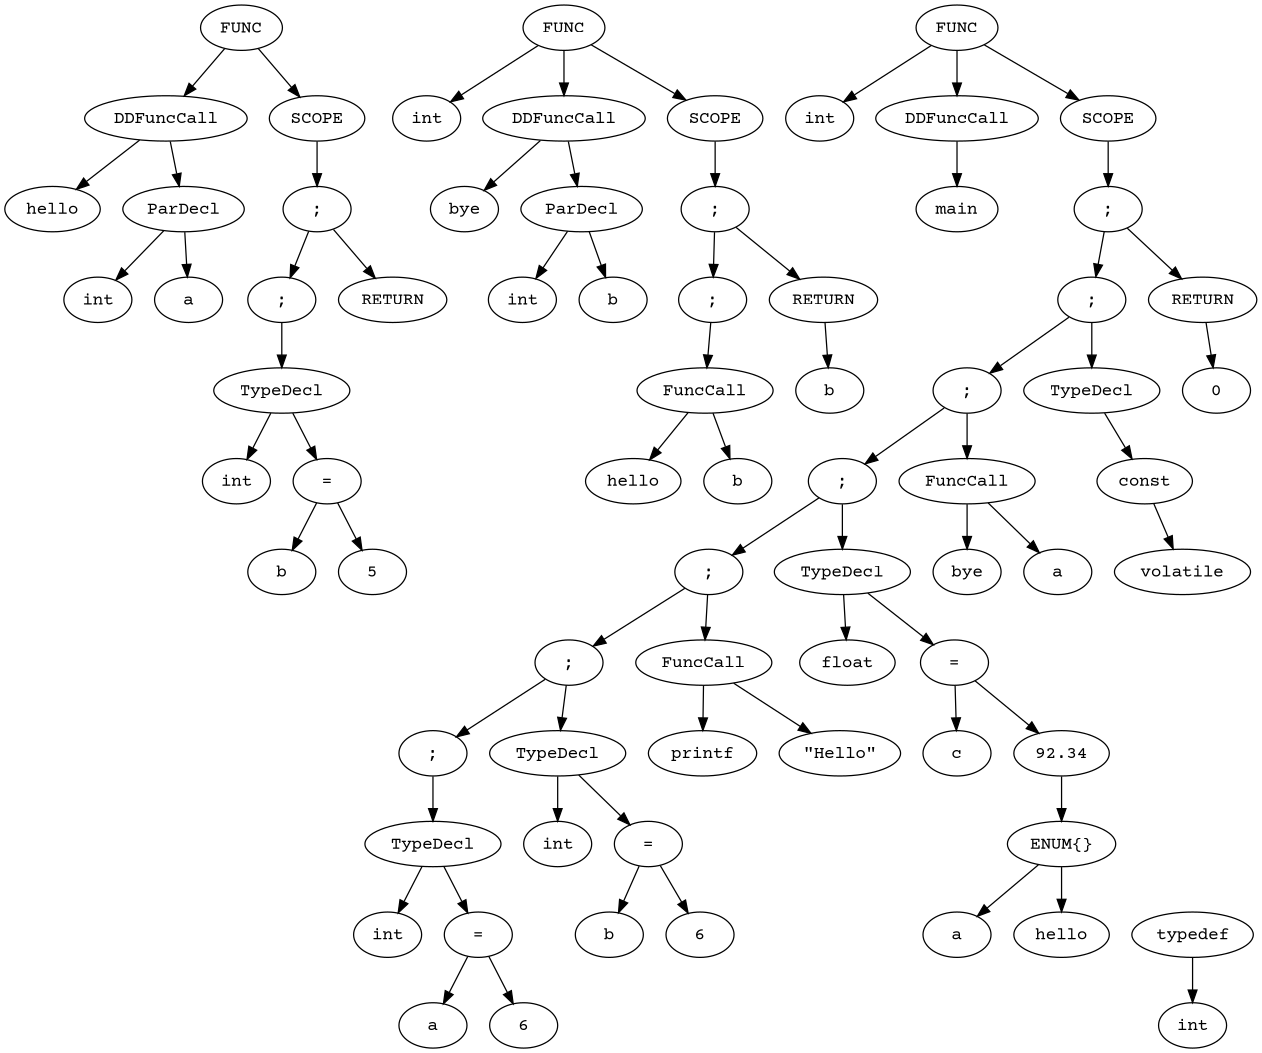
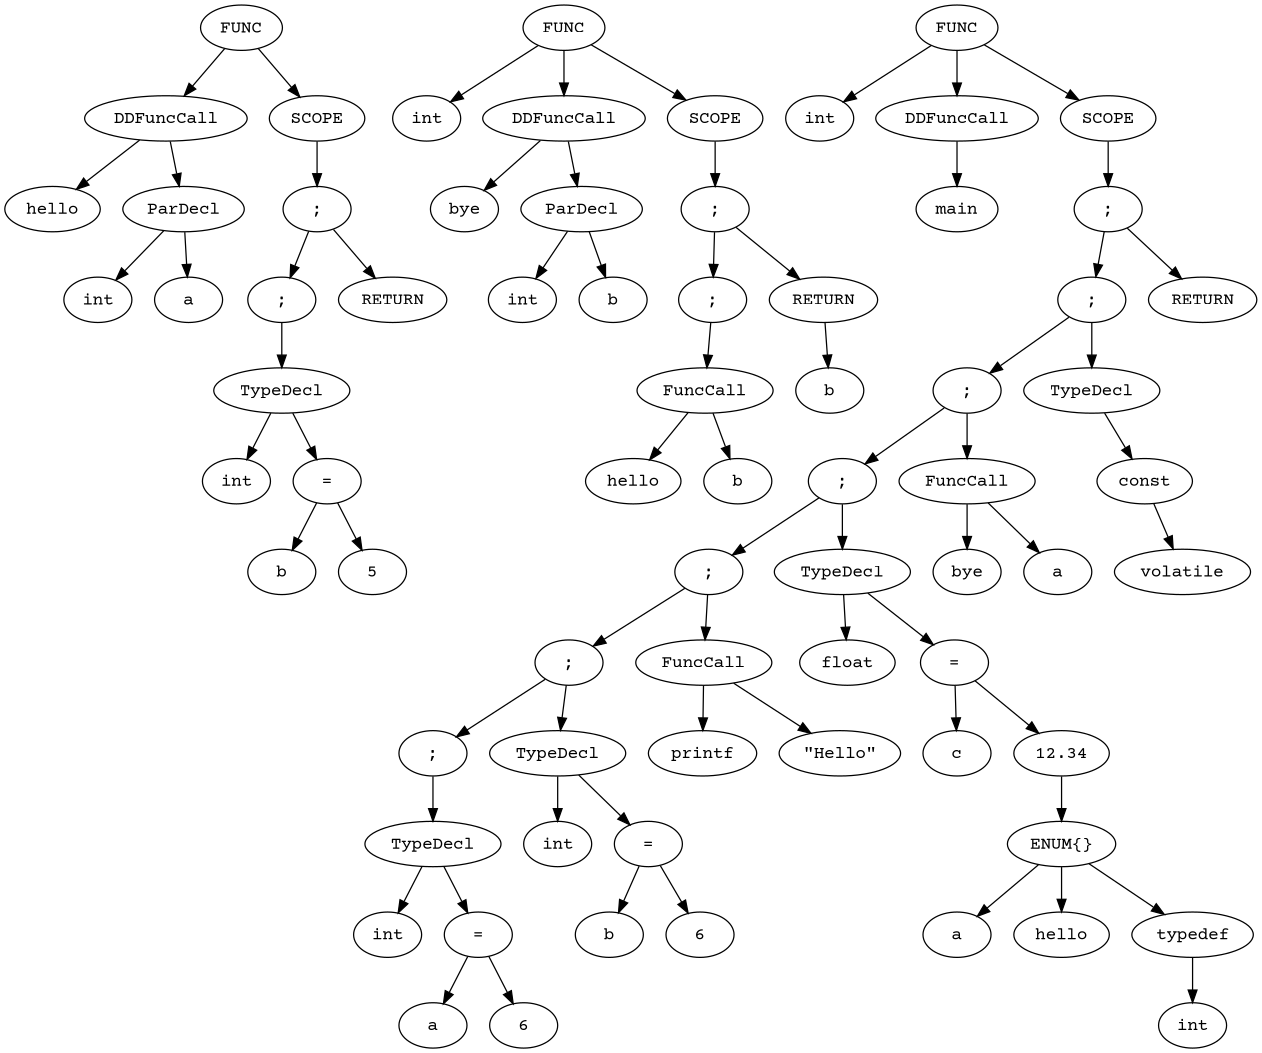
node "0": removed
node "92.34": label "92.34" -> "12.34"
edge "ENUM{}" -> "typedef": added
